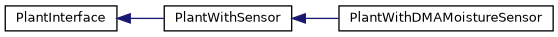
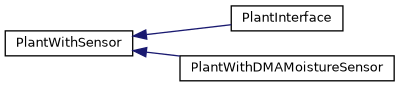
edge "PlantWithSensor" -> "PlantInterface": reversed
